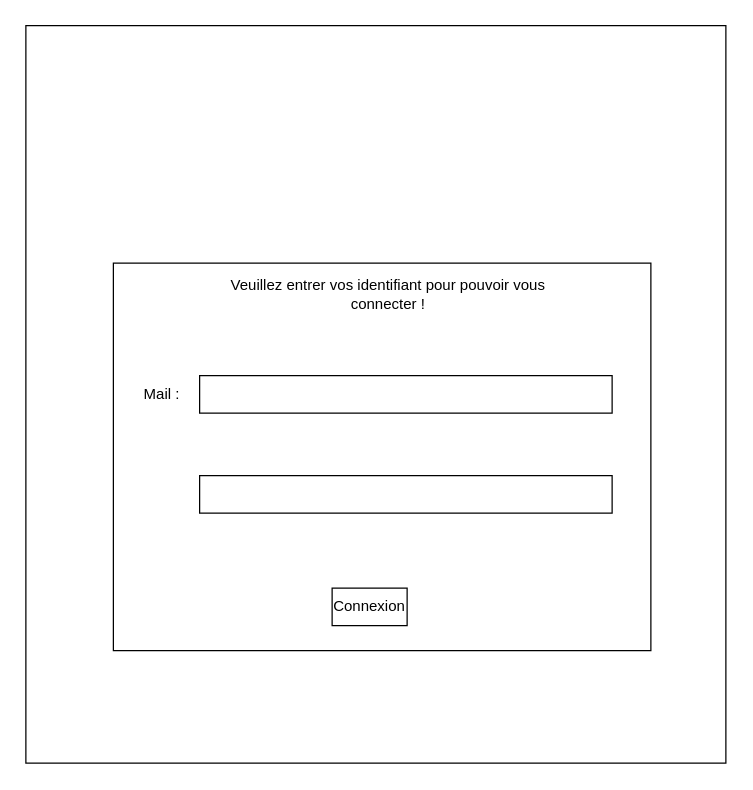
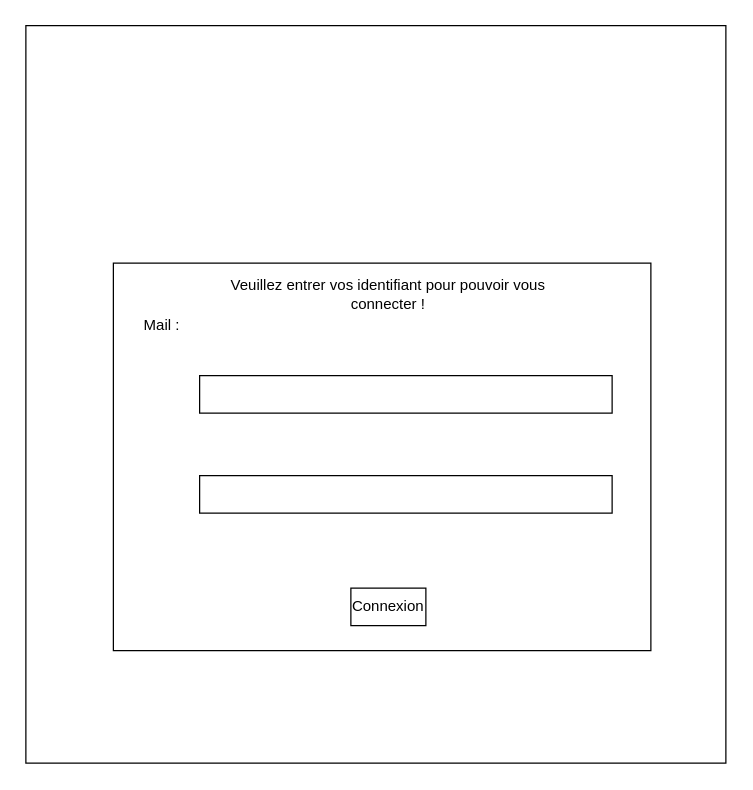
node "Mail :": moved (162, 394) -> (162, 326)
node "Connexion": moved (369, 607) -> (388, 607)
